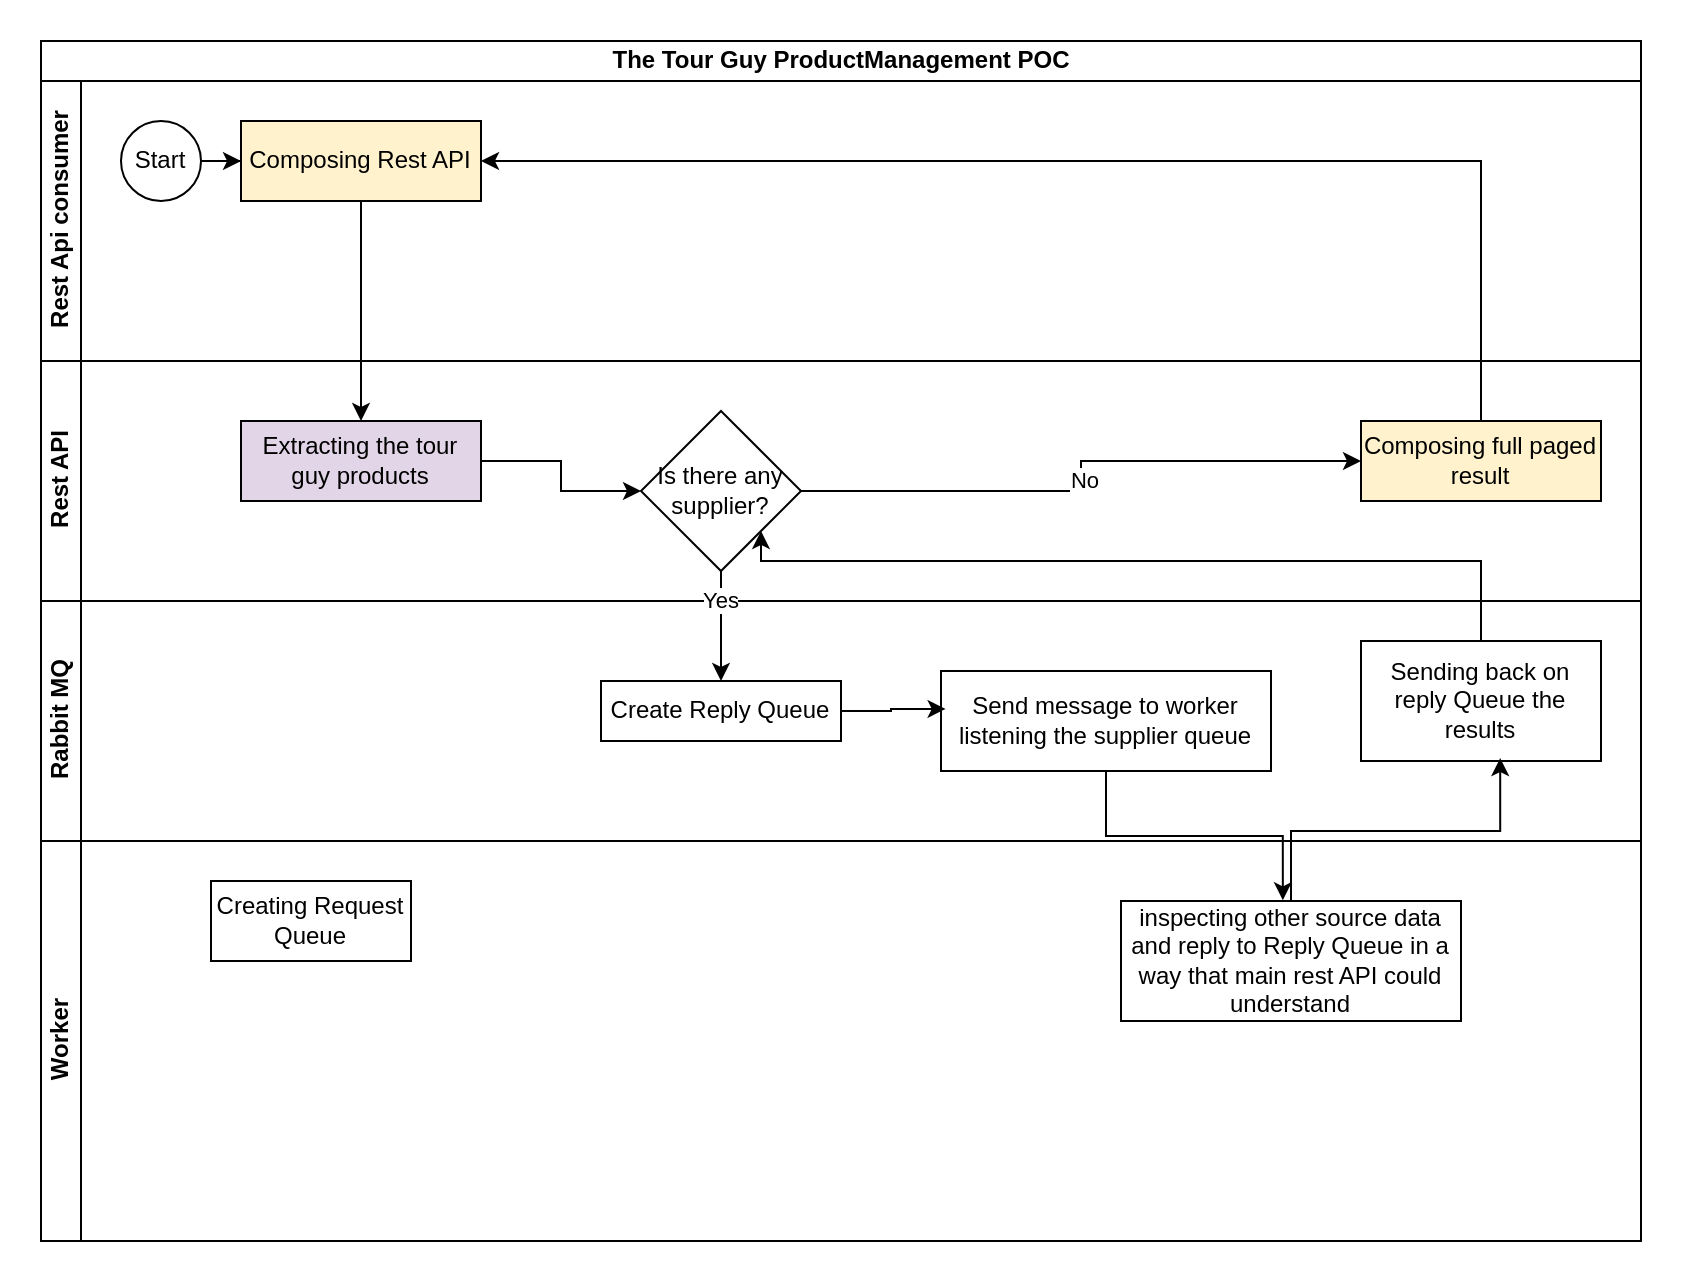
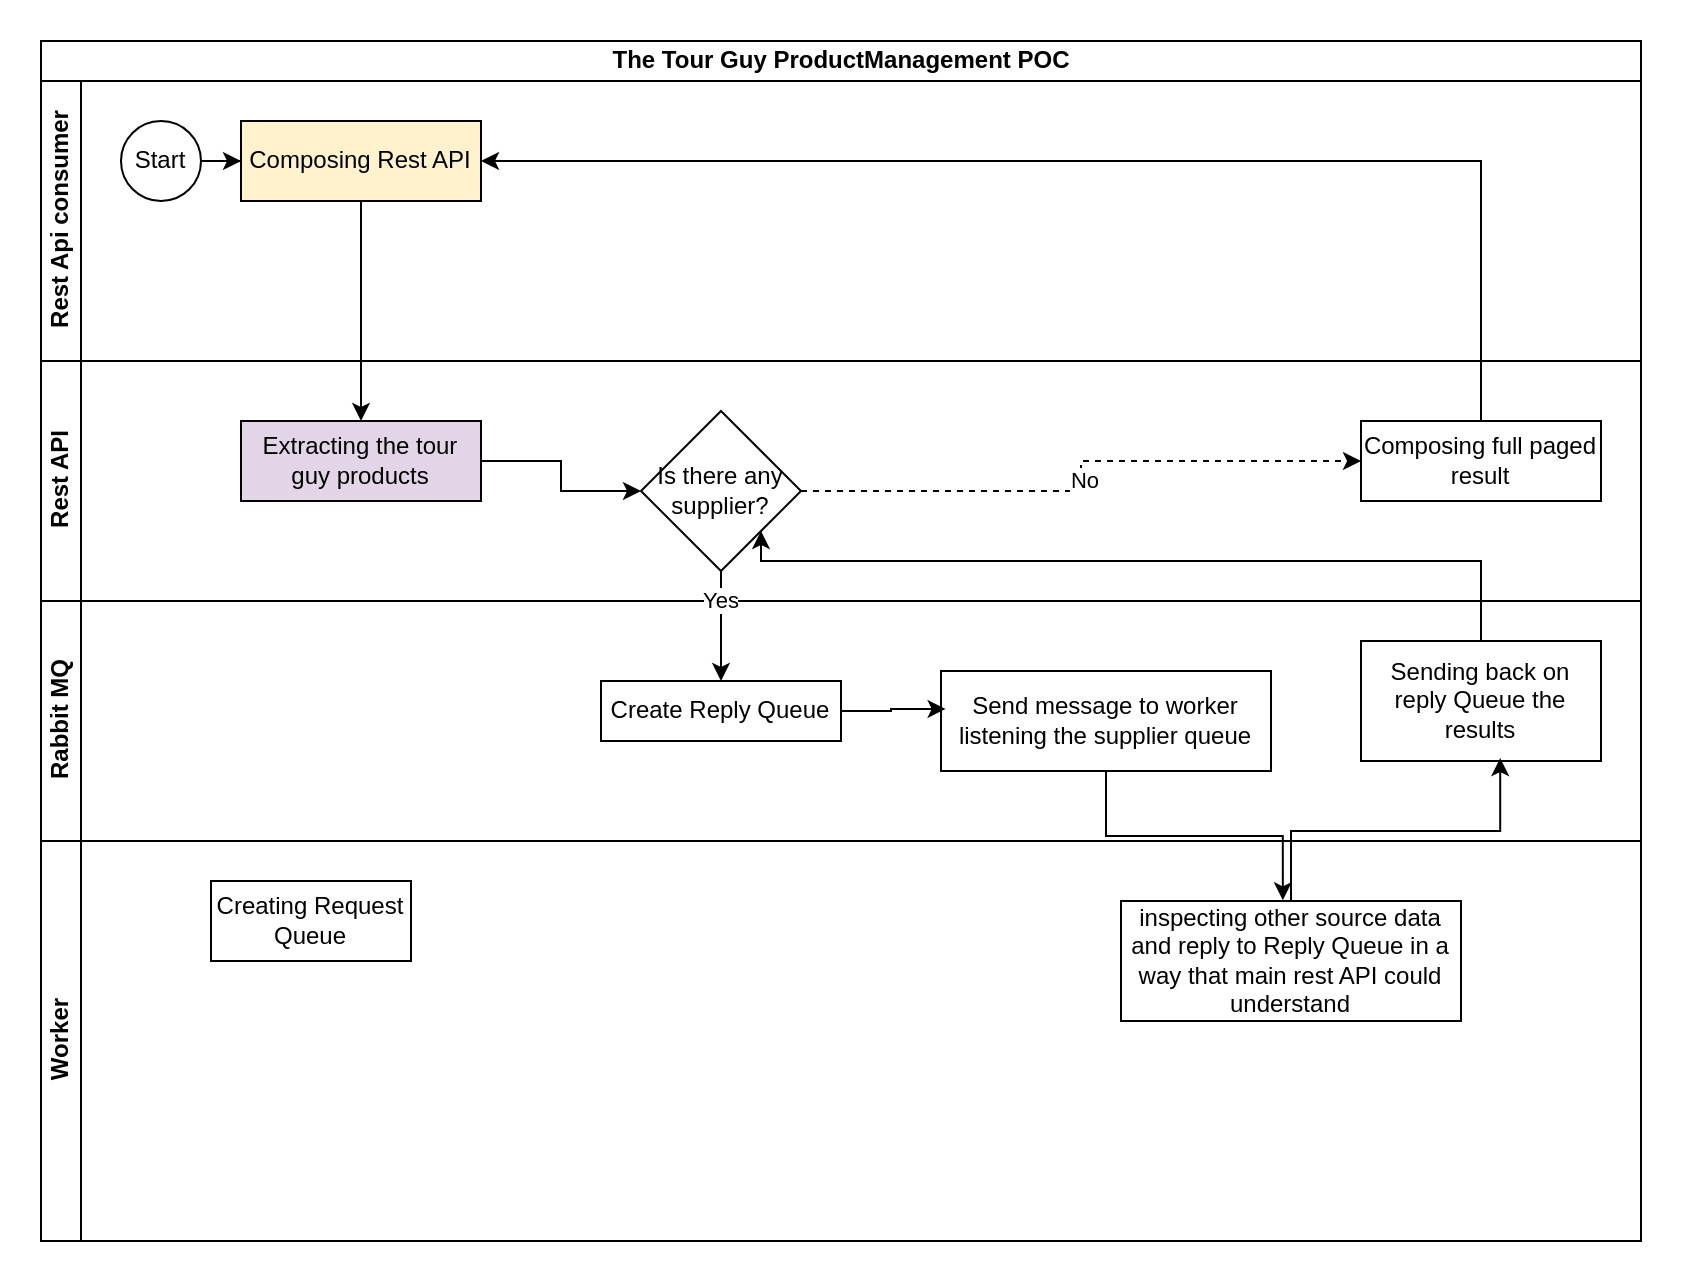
edge "Is there any supplier?" -> "Composing full paged result": style solid -> dashed
node "Composing full paged result": fillcolor #fff2cc -> #ffffff
